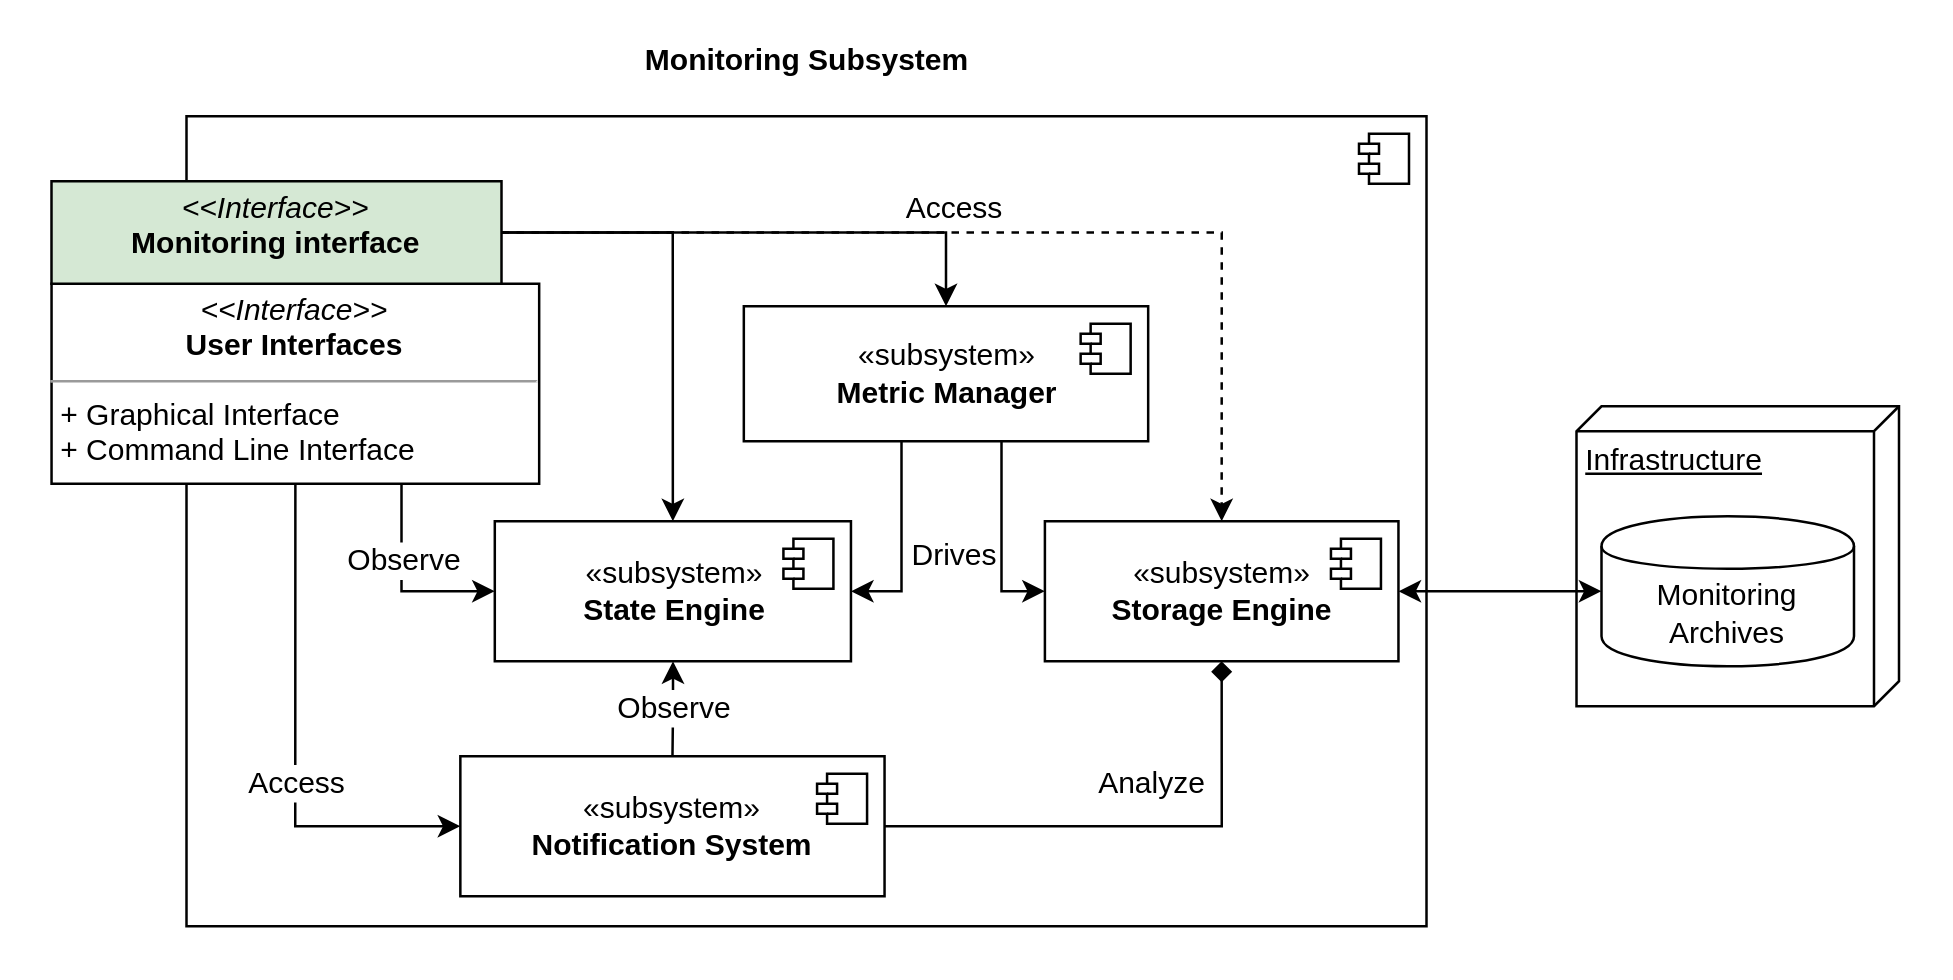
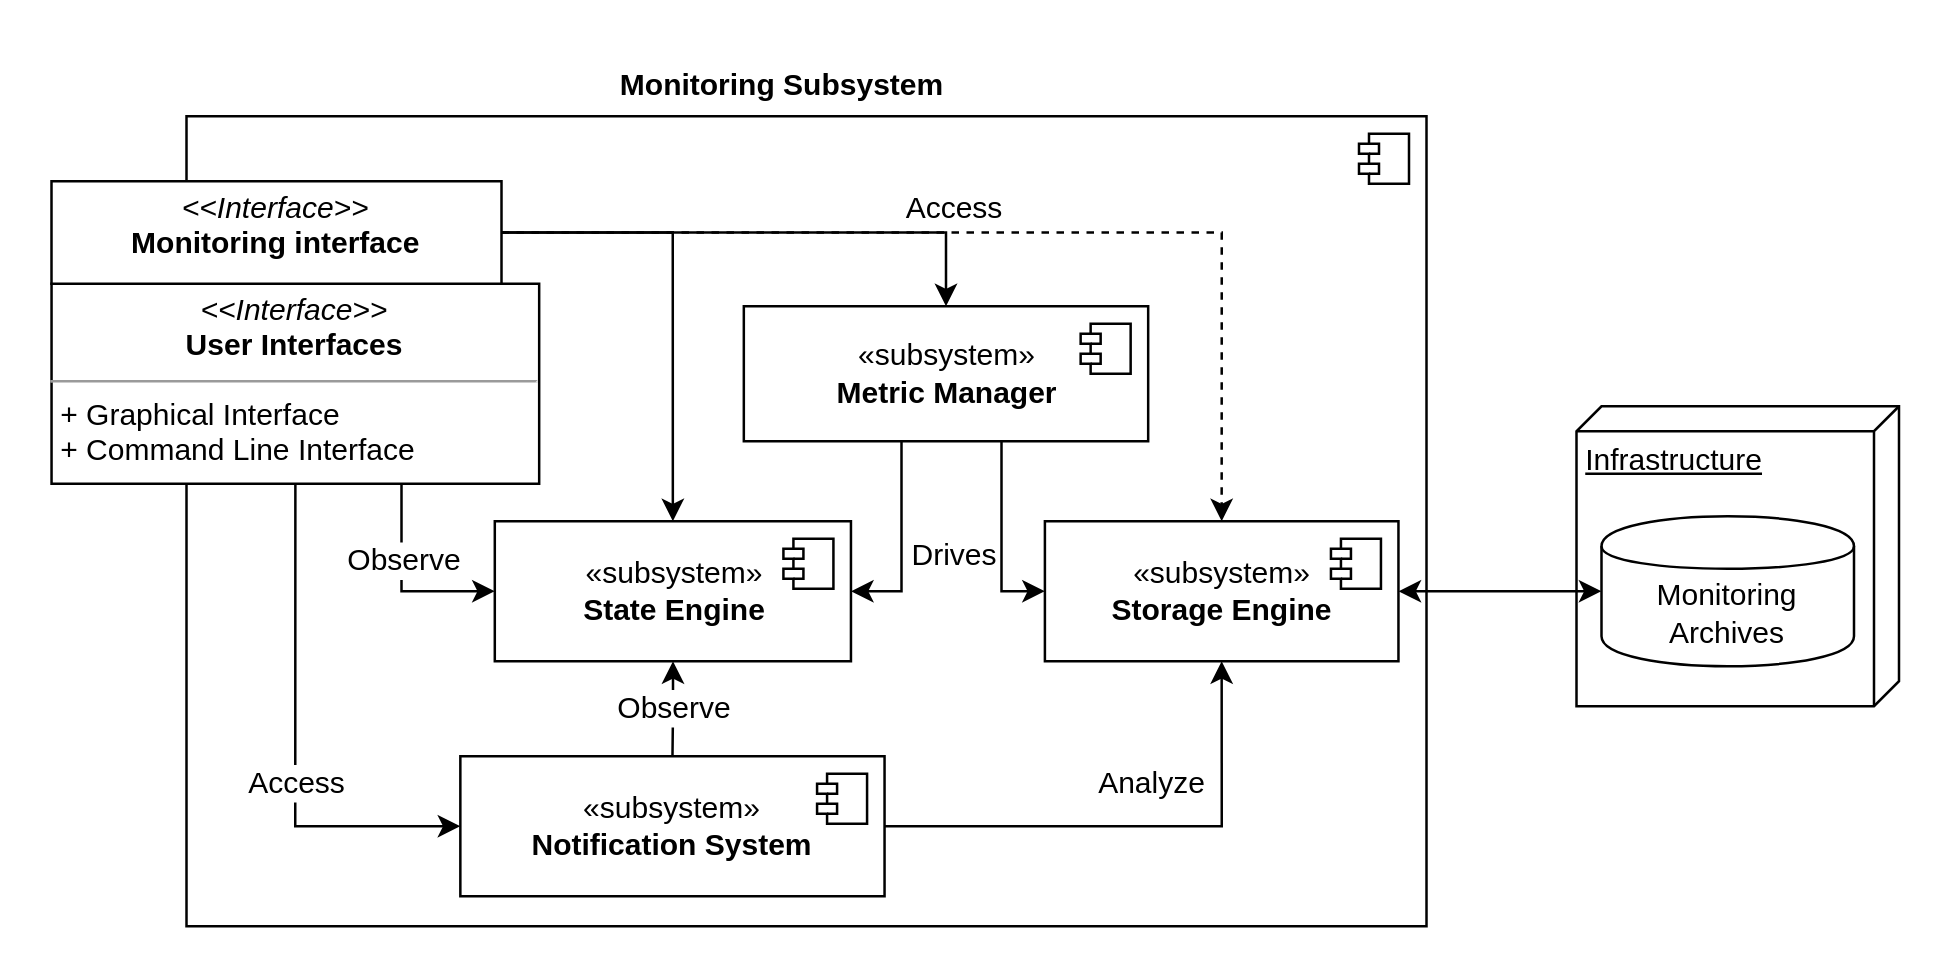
node "Monitoring Subsystem": moved (808, 59) -> (783, 84)
node "<<Interface>> Monitoring interface": fillcolor #d5e8d4 -> #ffffff
edge "«subsystem» Notification System" -> "«subsystem» Storage Engine": arrowhead diamond -> classic
